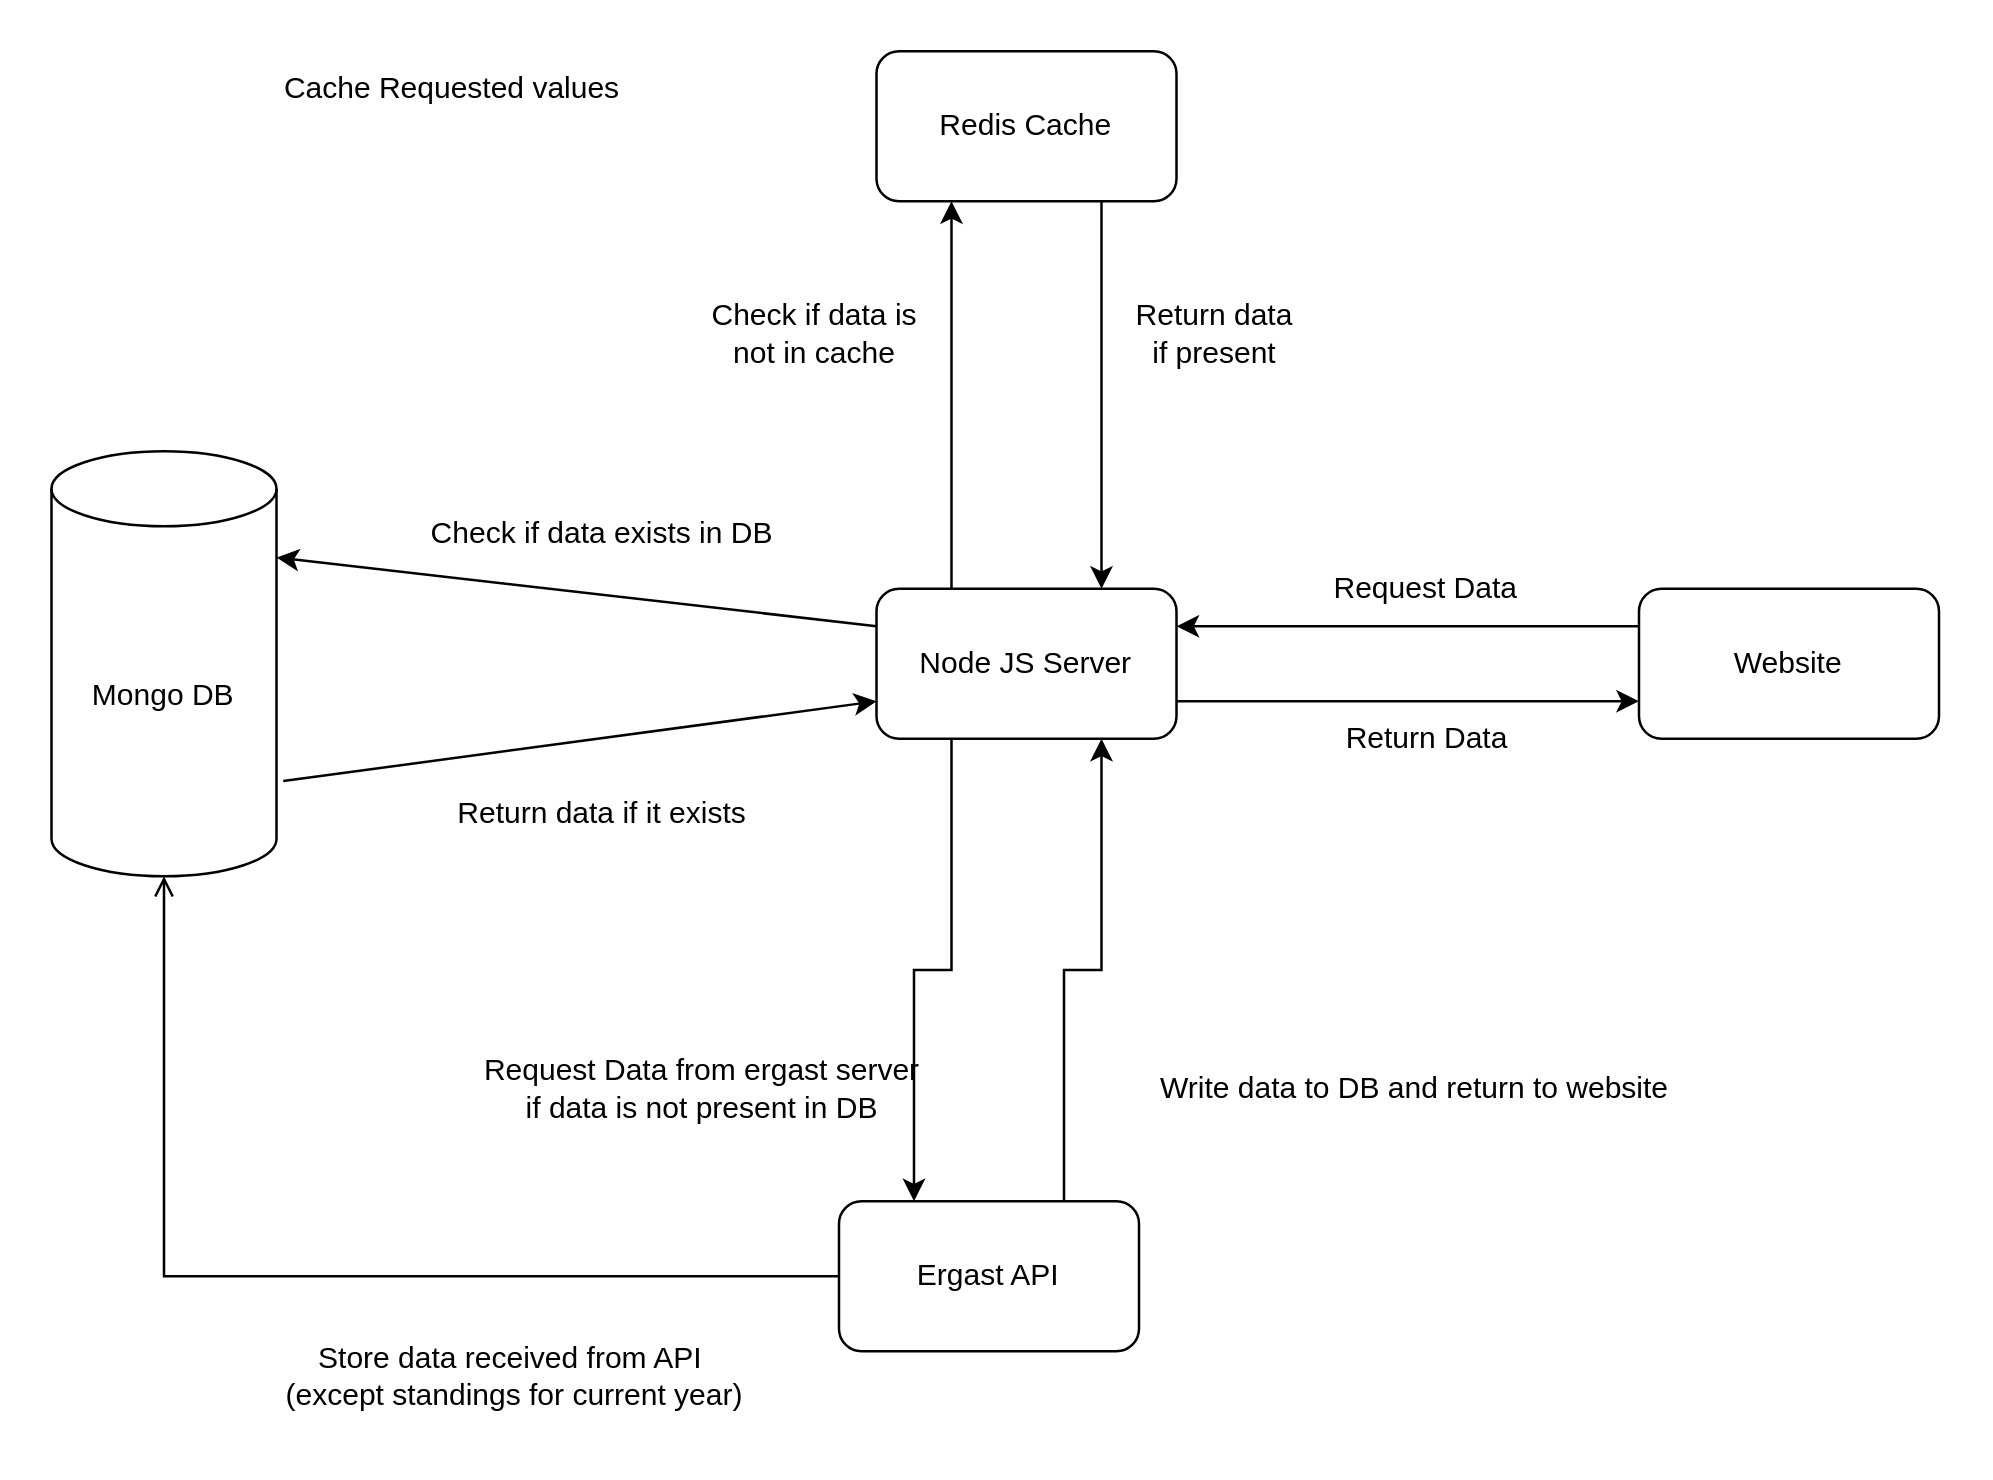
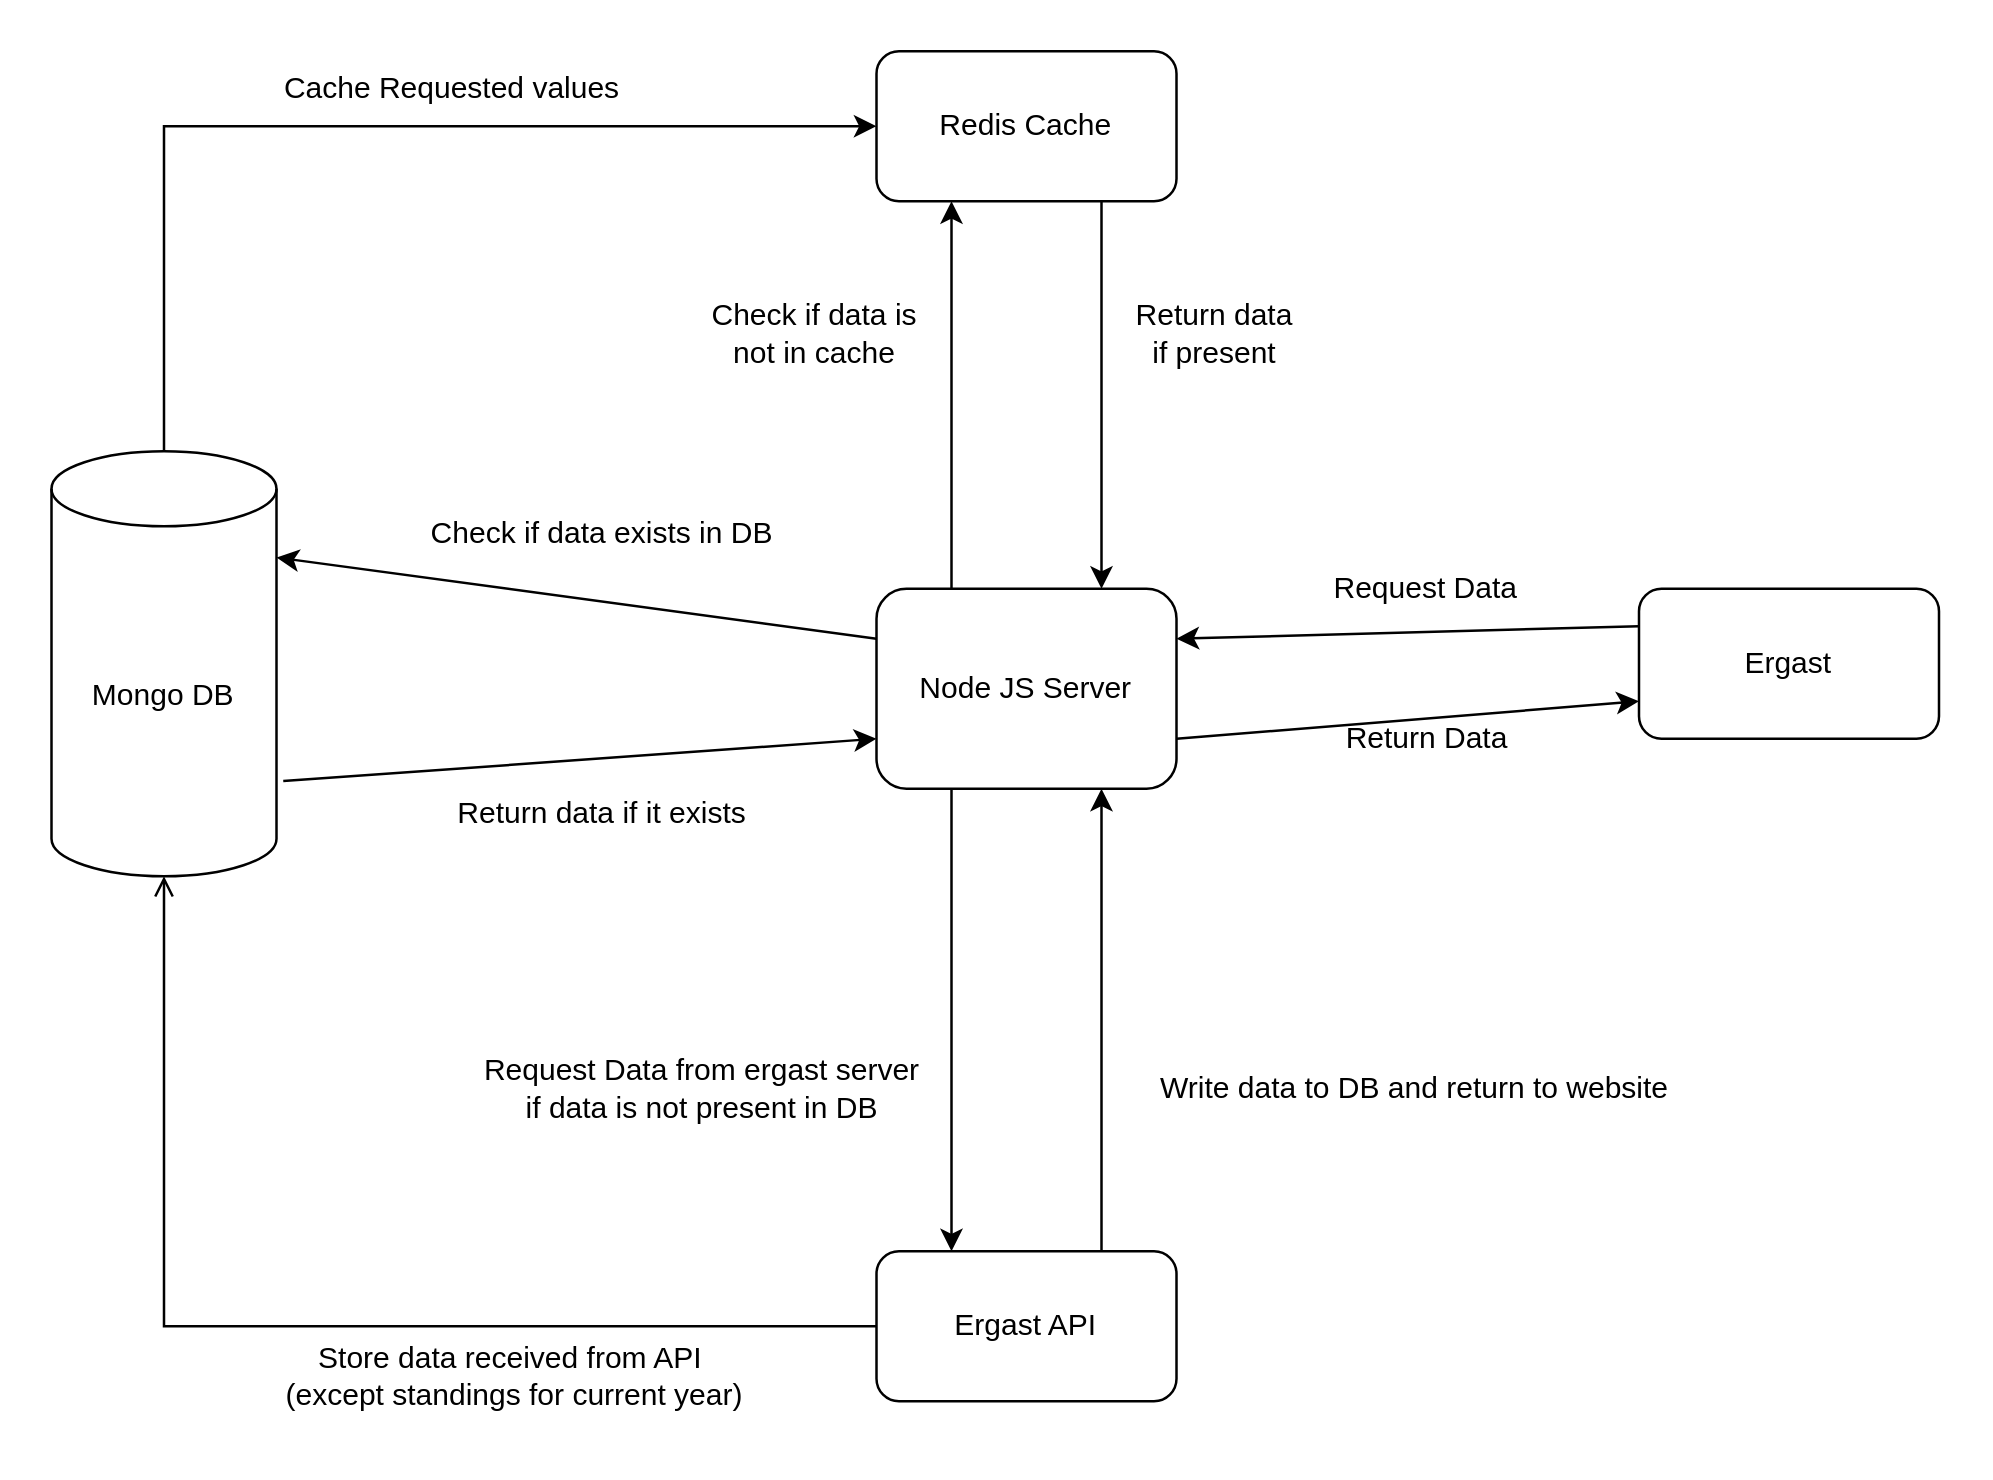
edge "Mongo DB" -> "Redis Cache": added
node "Node JS Server": size 300x150 -> 300x200
node "Website": label "Website" -> "Ergast"
node "Ergast API": moved (989, 1276) -> (1026, 1326)
